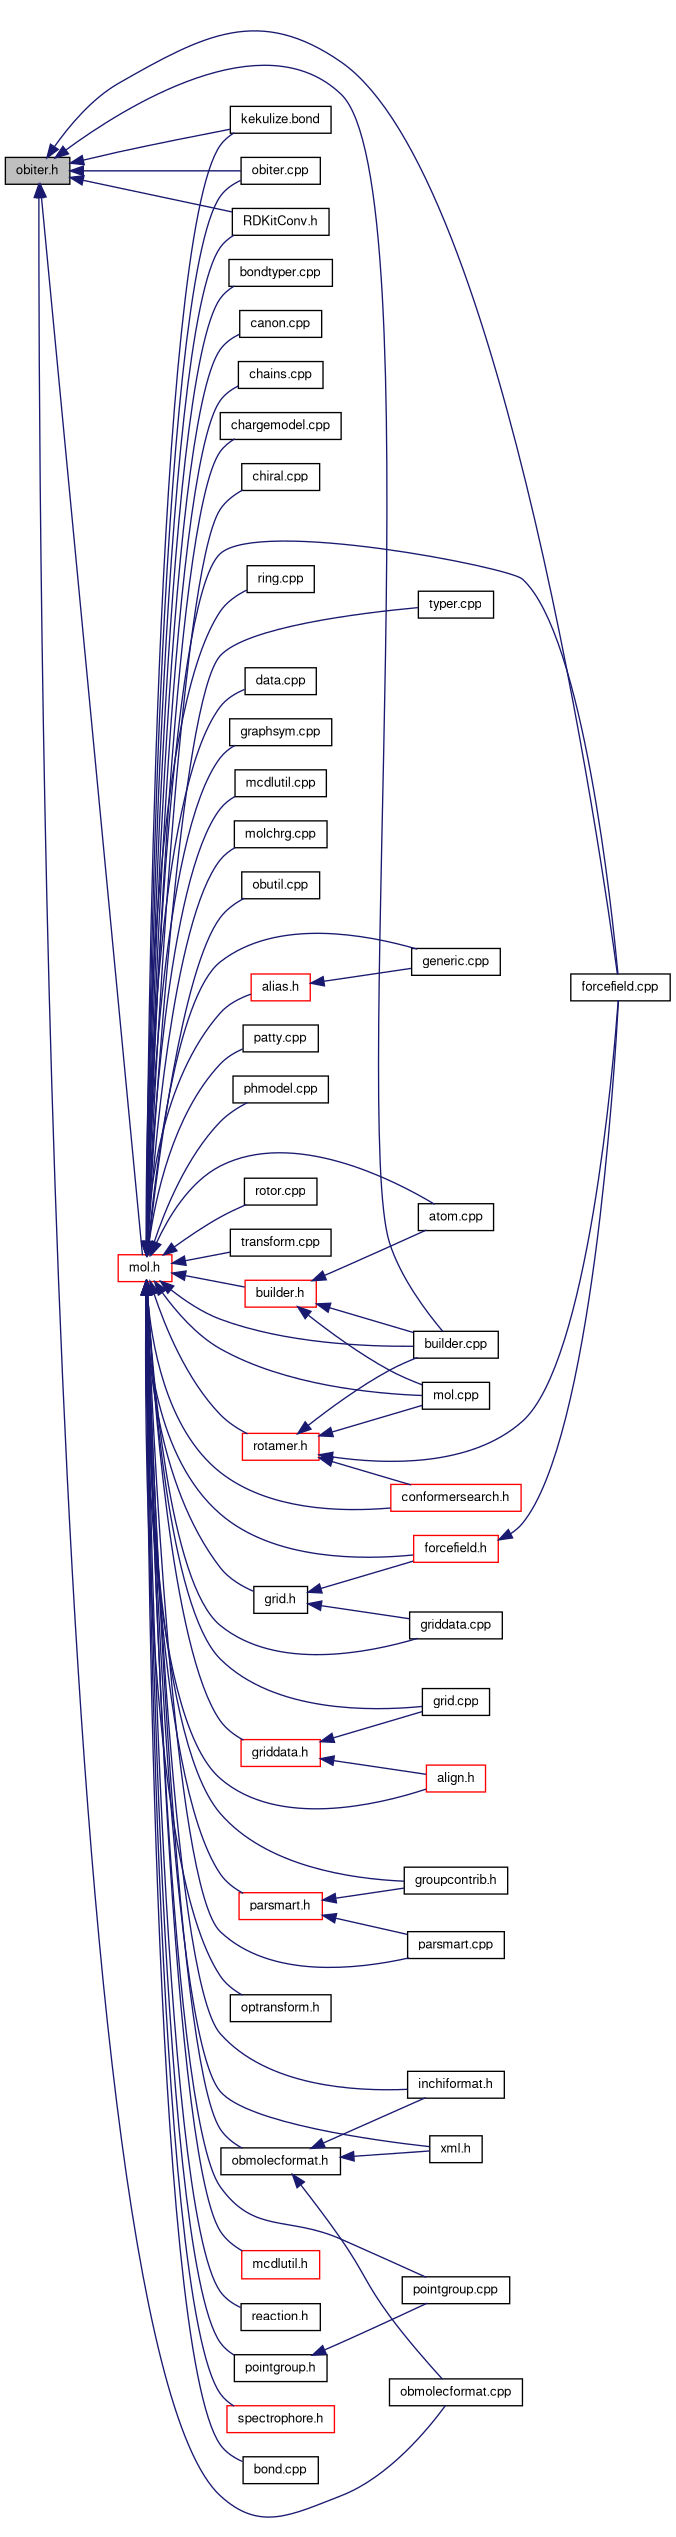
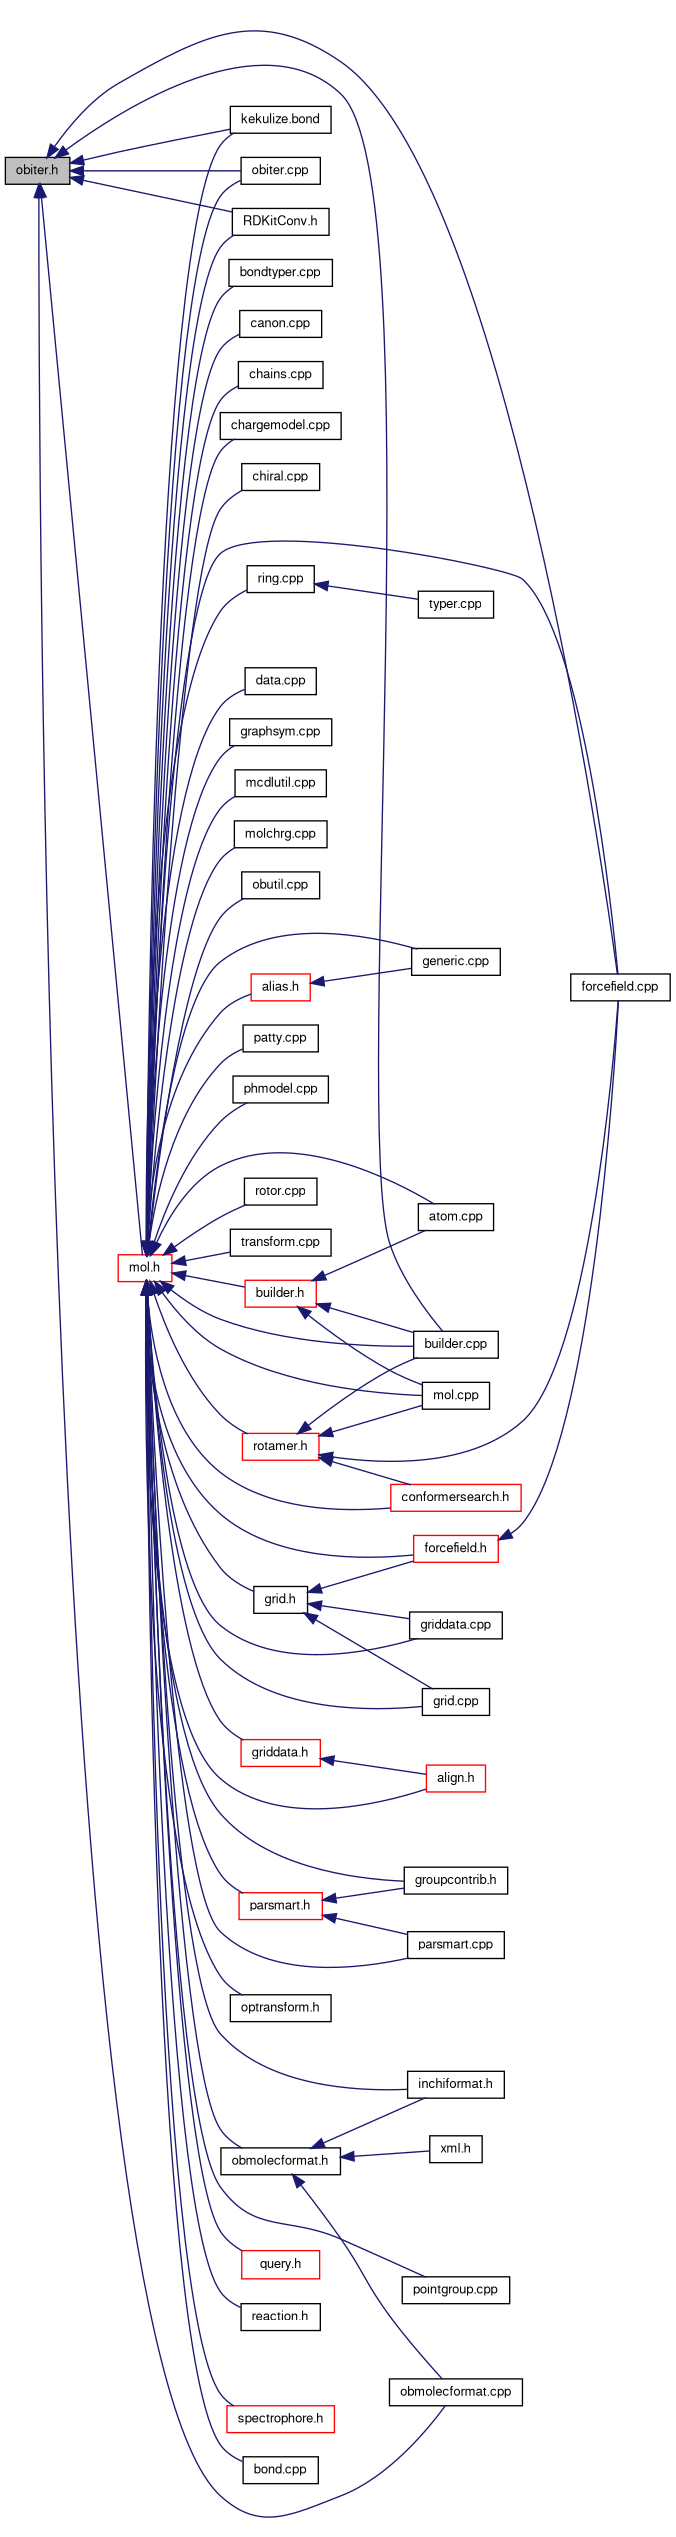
edge "typer.cpp" -> "mol.h": now "typer.cpp" -> "ring.cpp"
edge "grid.cpp" -> "griddata.h": now "grid.cpp" -> "grid.h"
edge "xml.h" -> "mol.h": removed
node "mcdlutil.h": label "mcdlutil.h" -> "query.h"
node "pointgroup.h": removed
